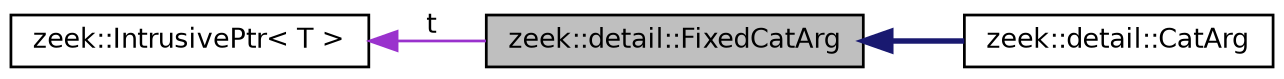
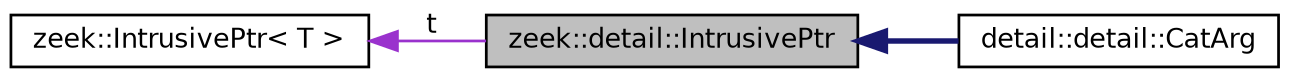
node "zeek::detail::FixedCatArg": label "zeek::detail::FixedCatArg" -> "zeek::detail::IntrusivePtr"
node "zeek::detail::CatArg": label "zeek::detail::CatArg" -> "detail::detail::CatArg"
